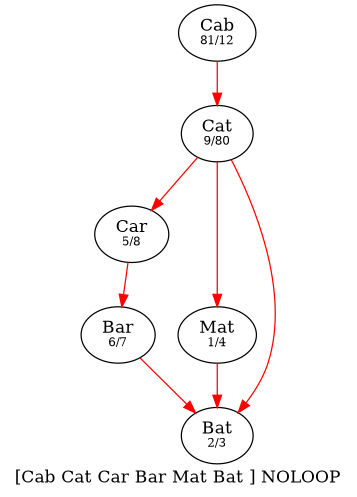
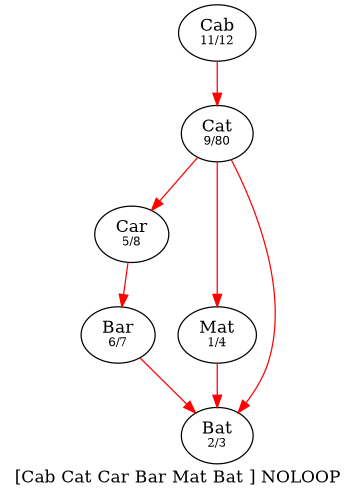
node "Cab": text "81/12" -> "11/12"
